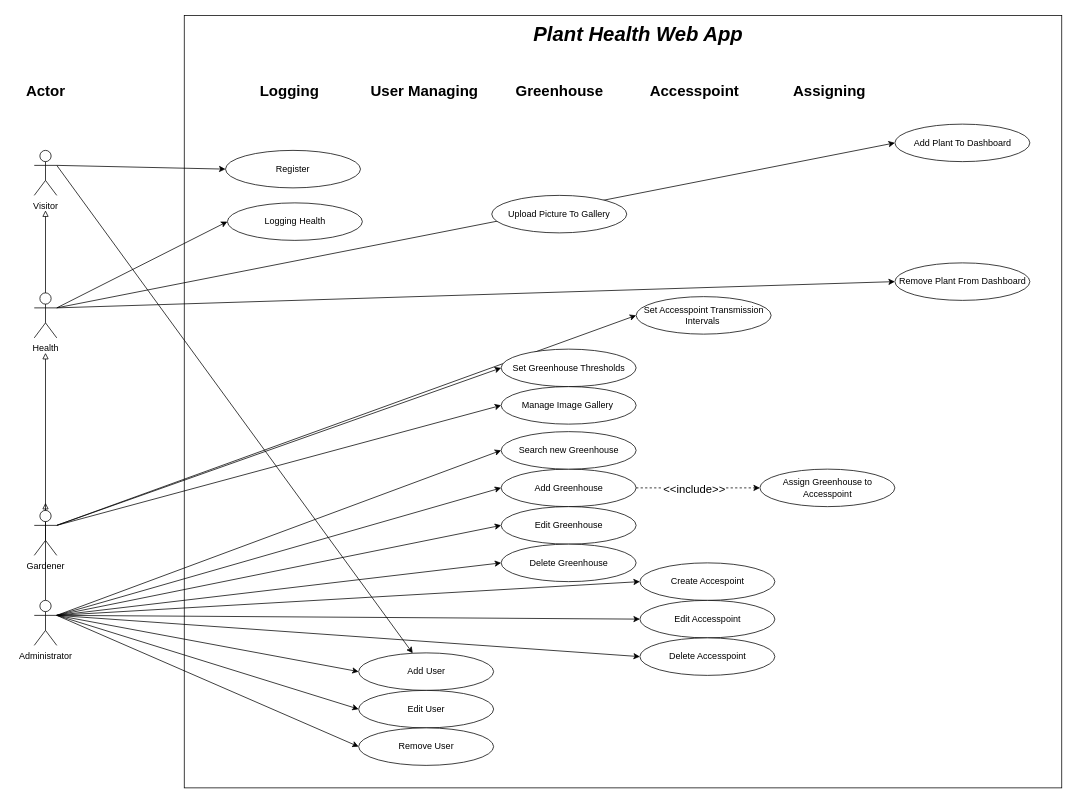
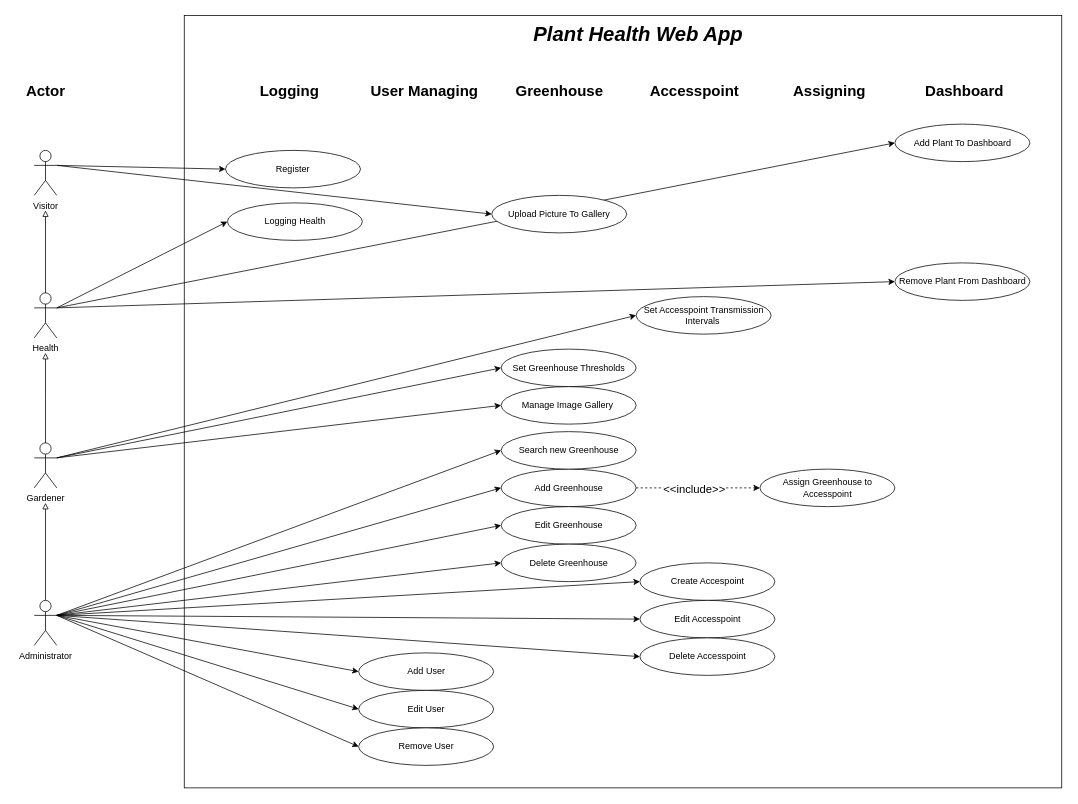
node "Dashboard": added
edge "Visitor" -> "Add User": now "Visitor" -> "Upload Picture To Gallery"
node "Gardener": moved (45, 533) -> (45, 465)
